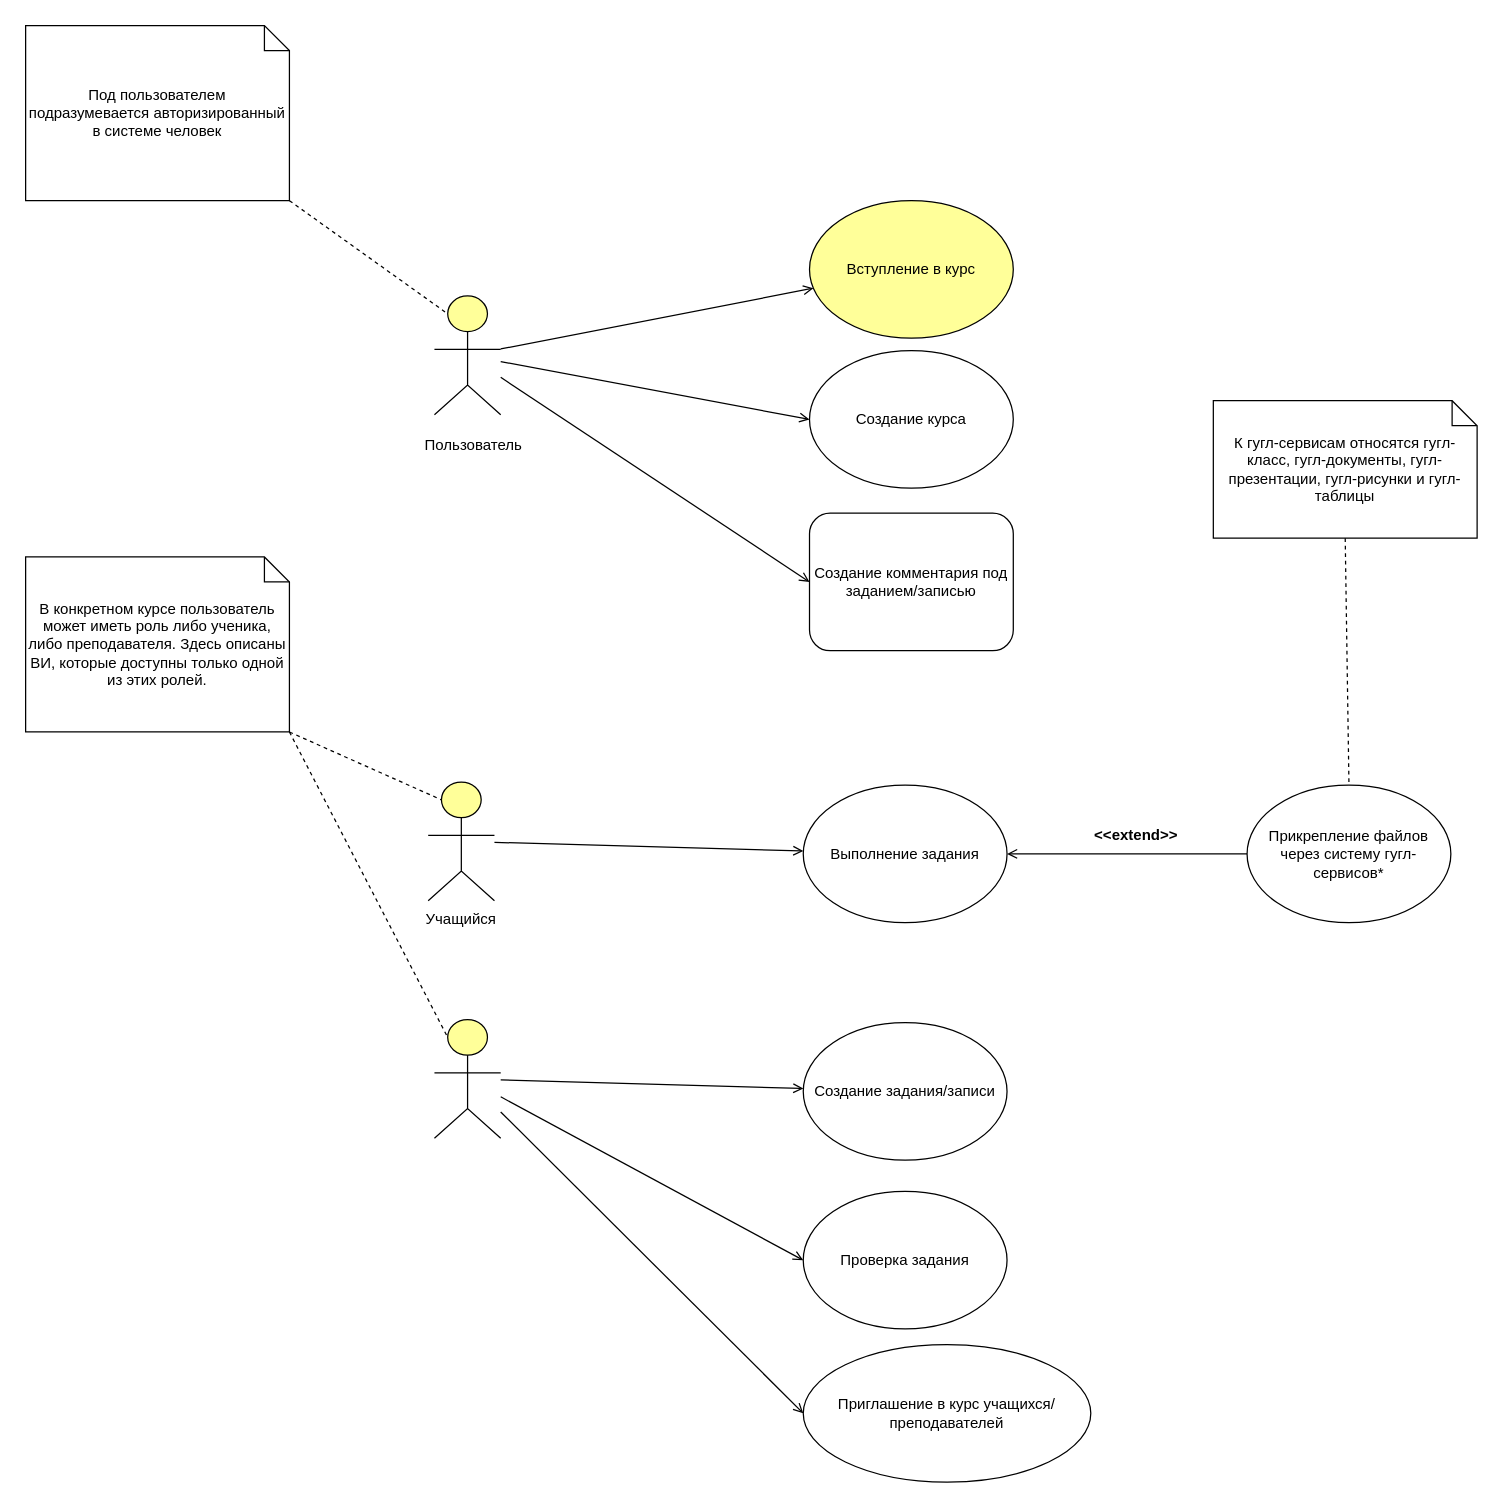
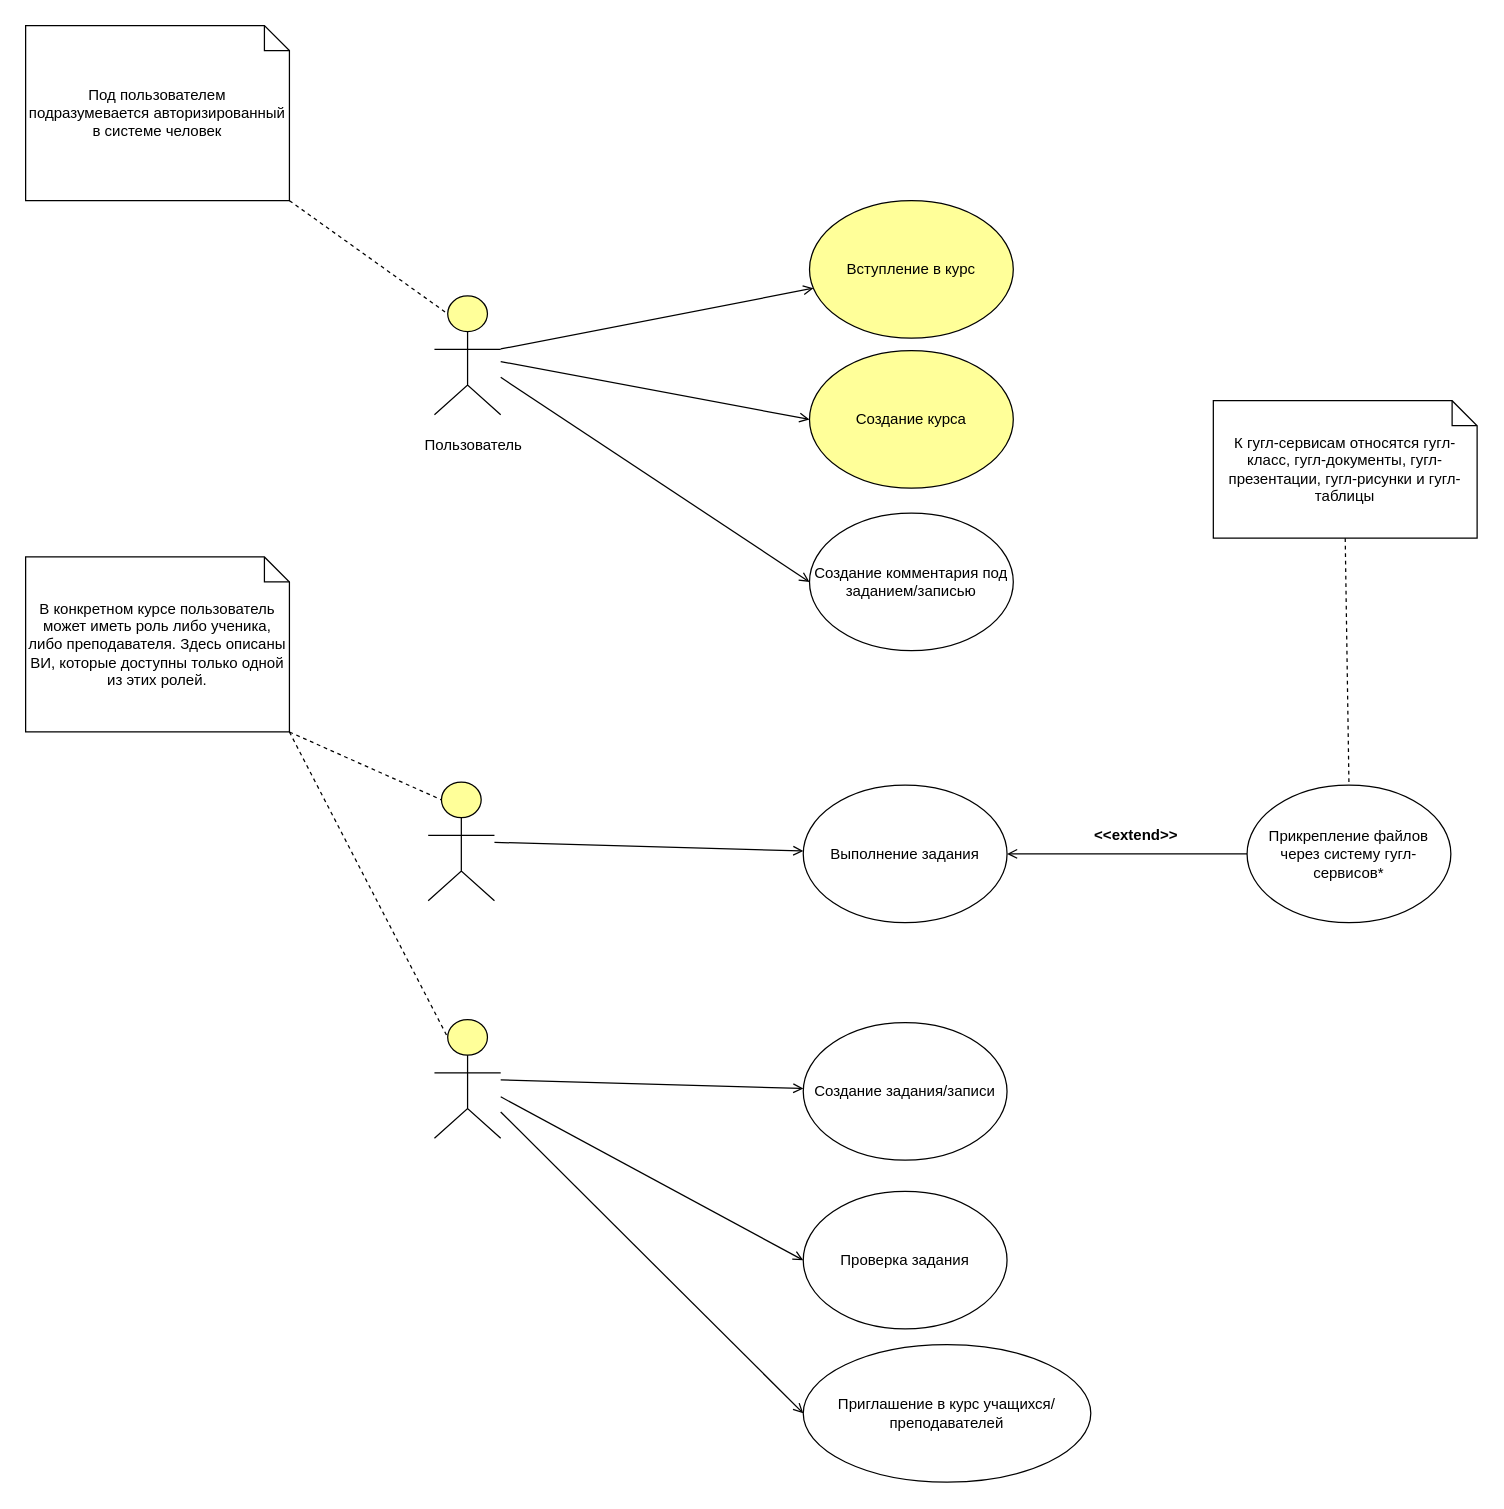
node "Создание курса": fillcolor #ffffff -> #ffff99
node "Создание комментария под заданием/записью": shape rounded rectangle -> ellipse
node "Учащийся": removed
